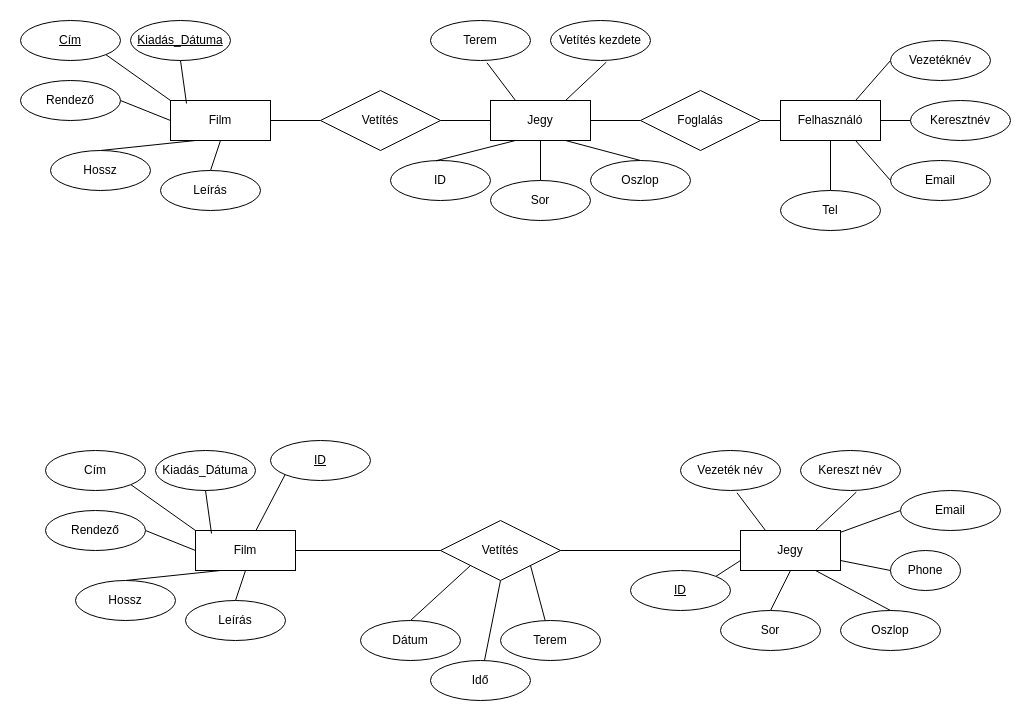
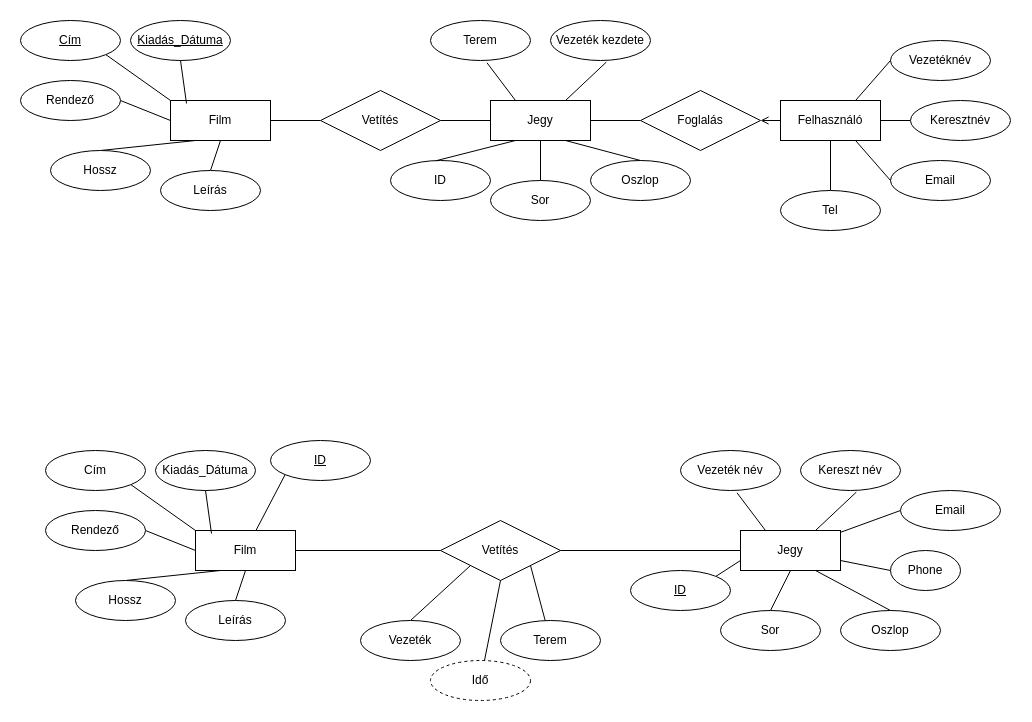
node "Vetítés kezdete": label "Vetítés kezdete" -> "Vezeték kezdete"
edge "Foglalás" -- "Felhasználó": arrowhead none -> open
node "Dátum": label "Dátum" -> "Vezeték"
node "Idő": style solid -> dashed
